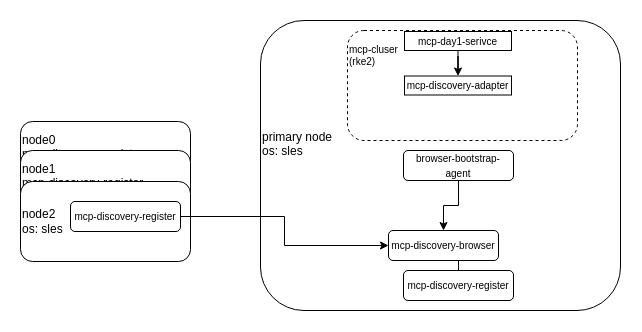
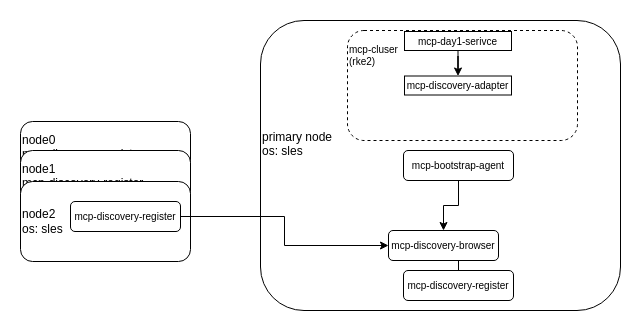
node "browser-bootstrap-agent": label "browser-bootstrap-agent" -> "mcp-bootstrap-agent"
